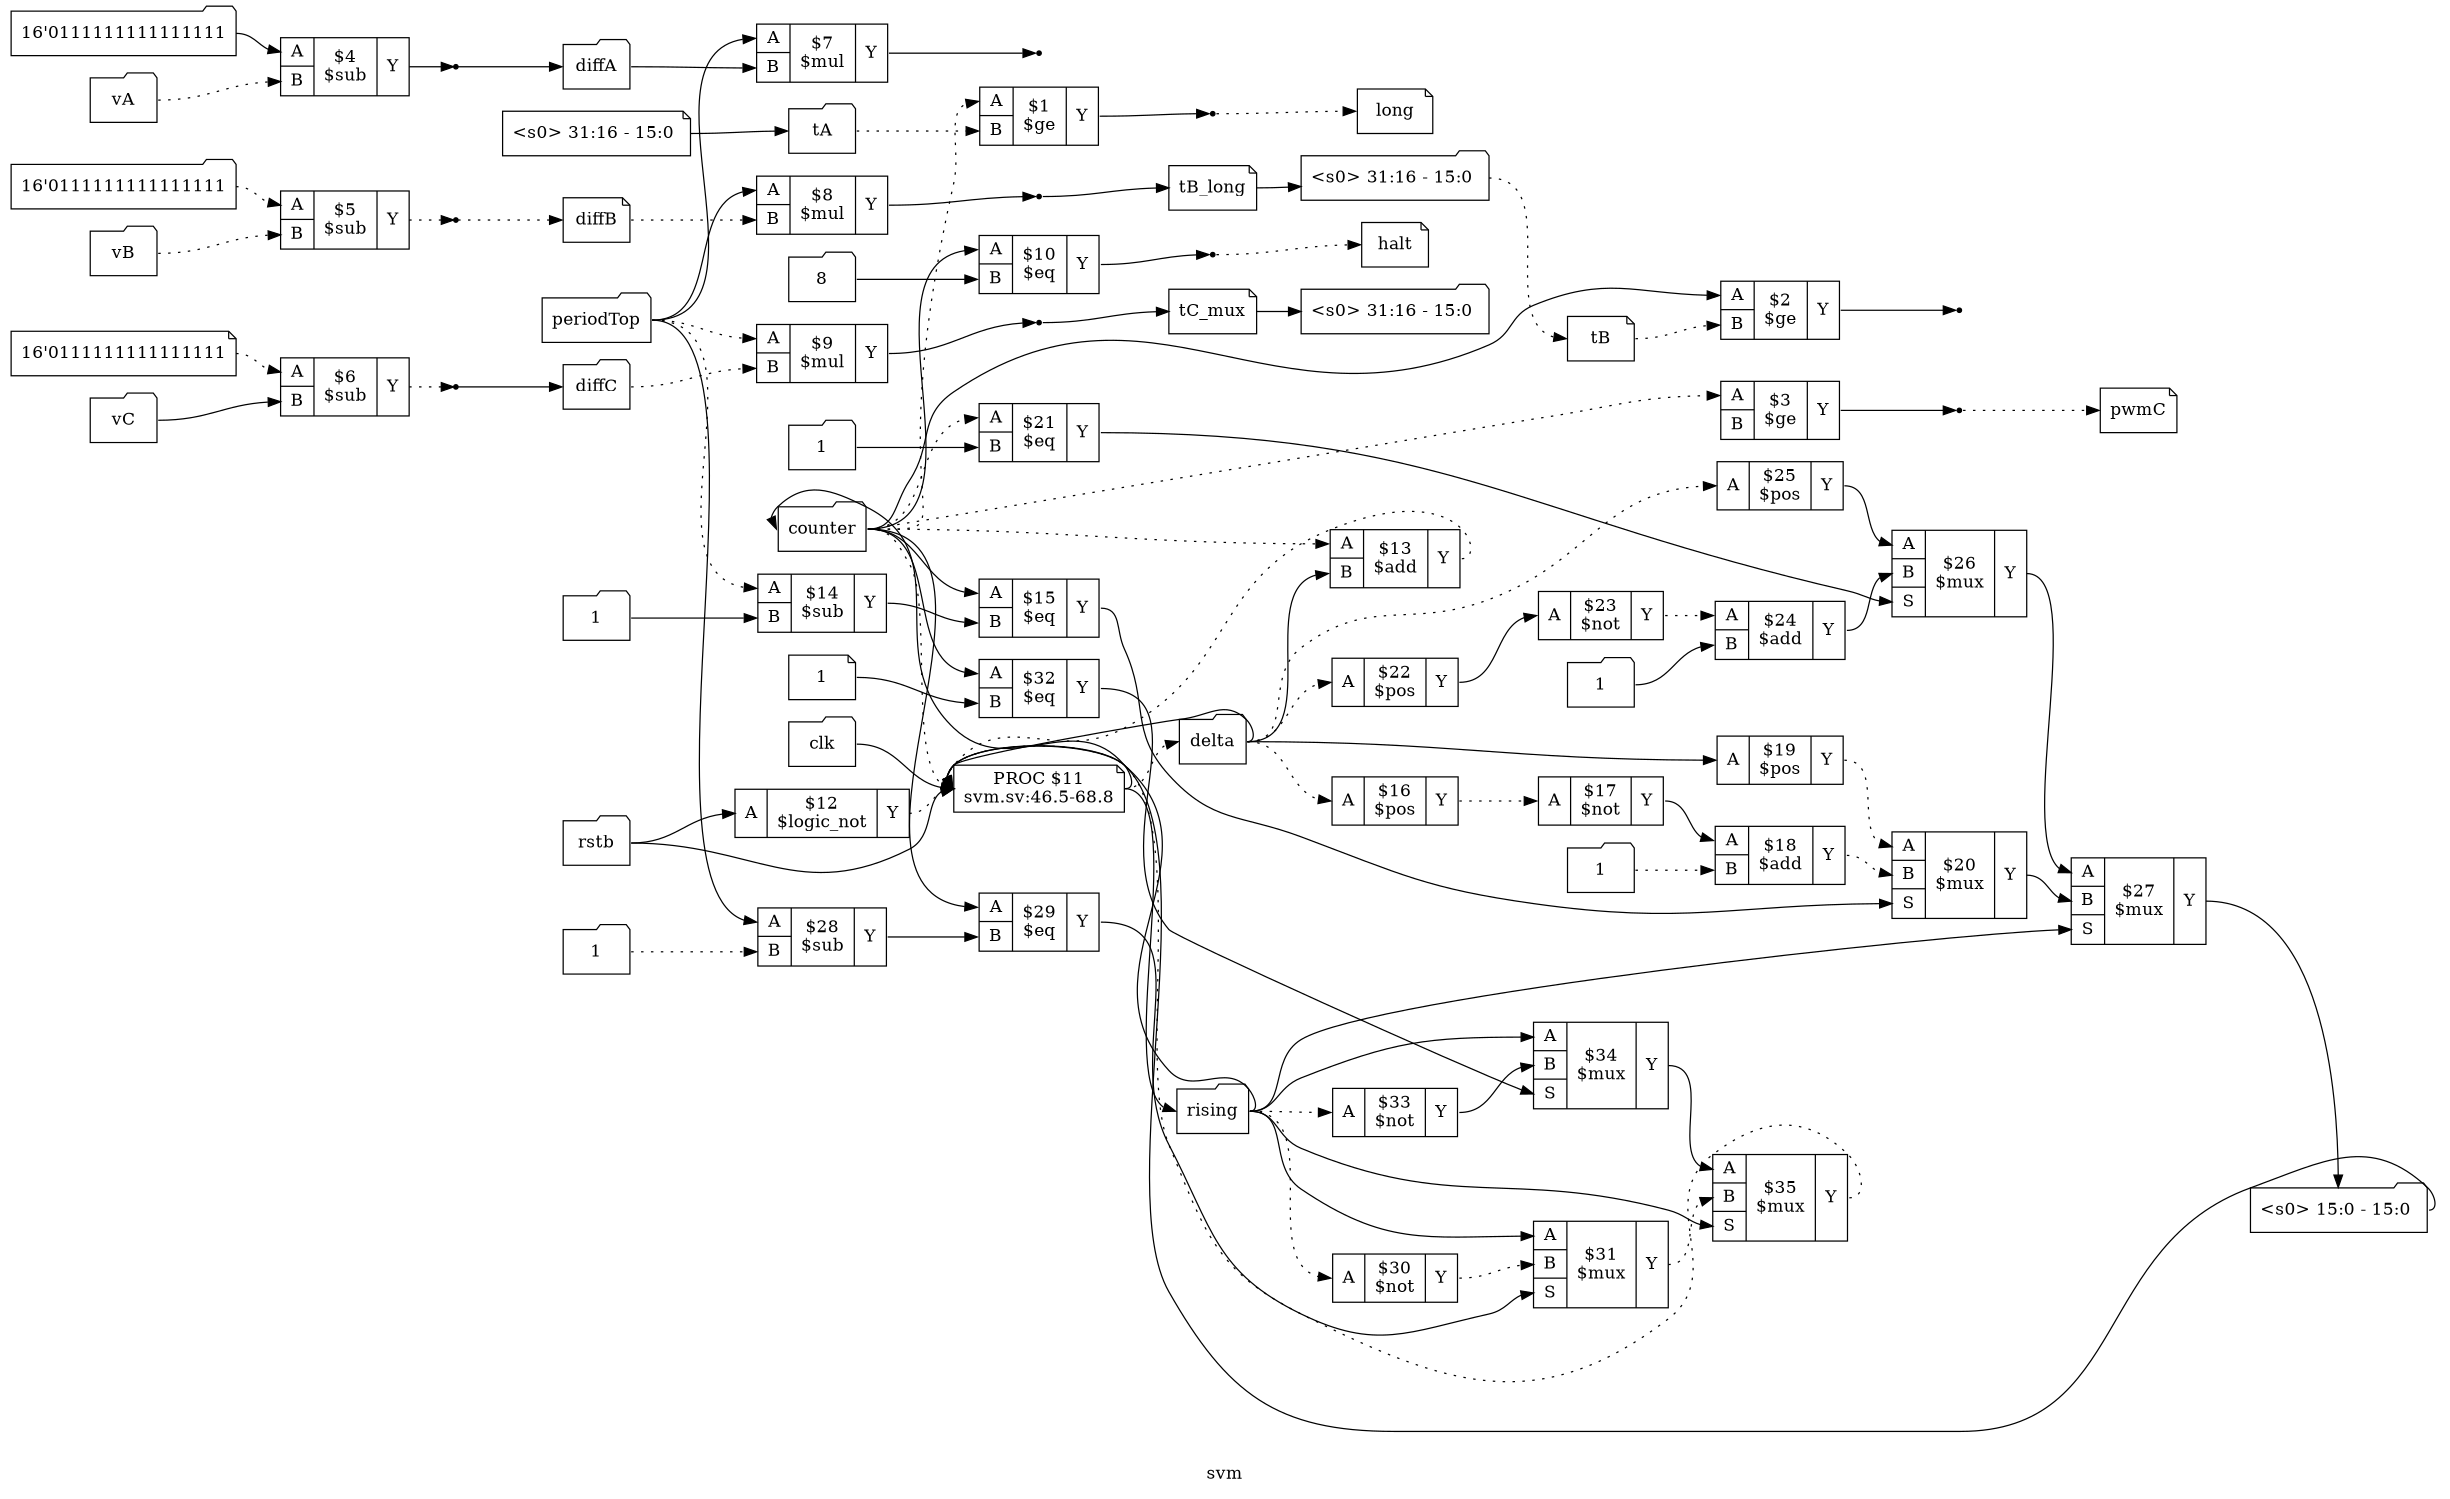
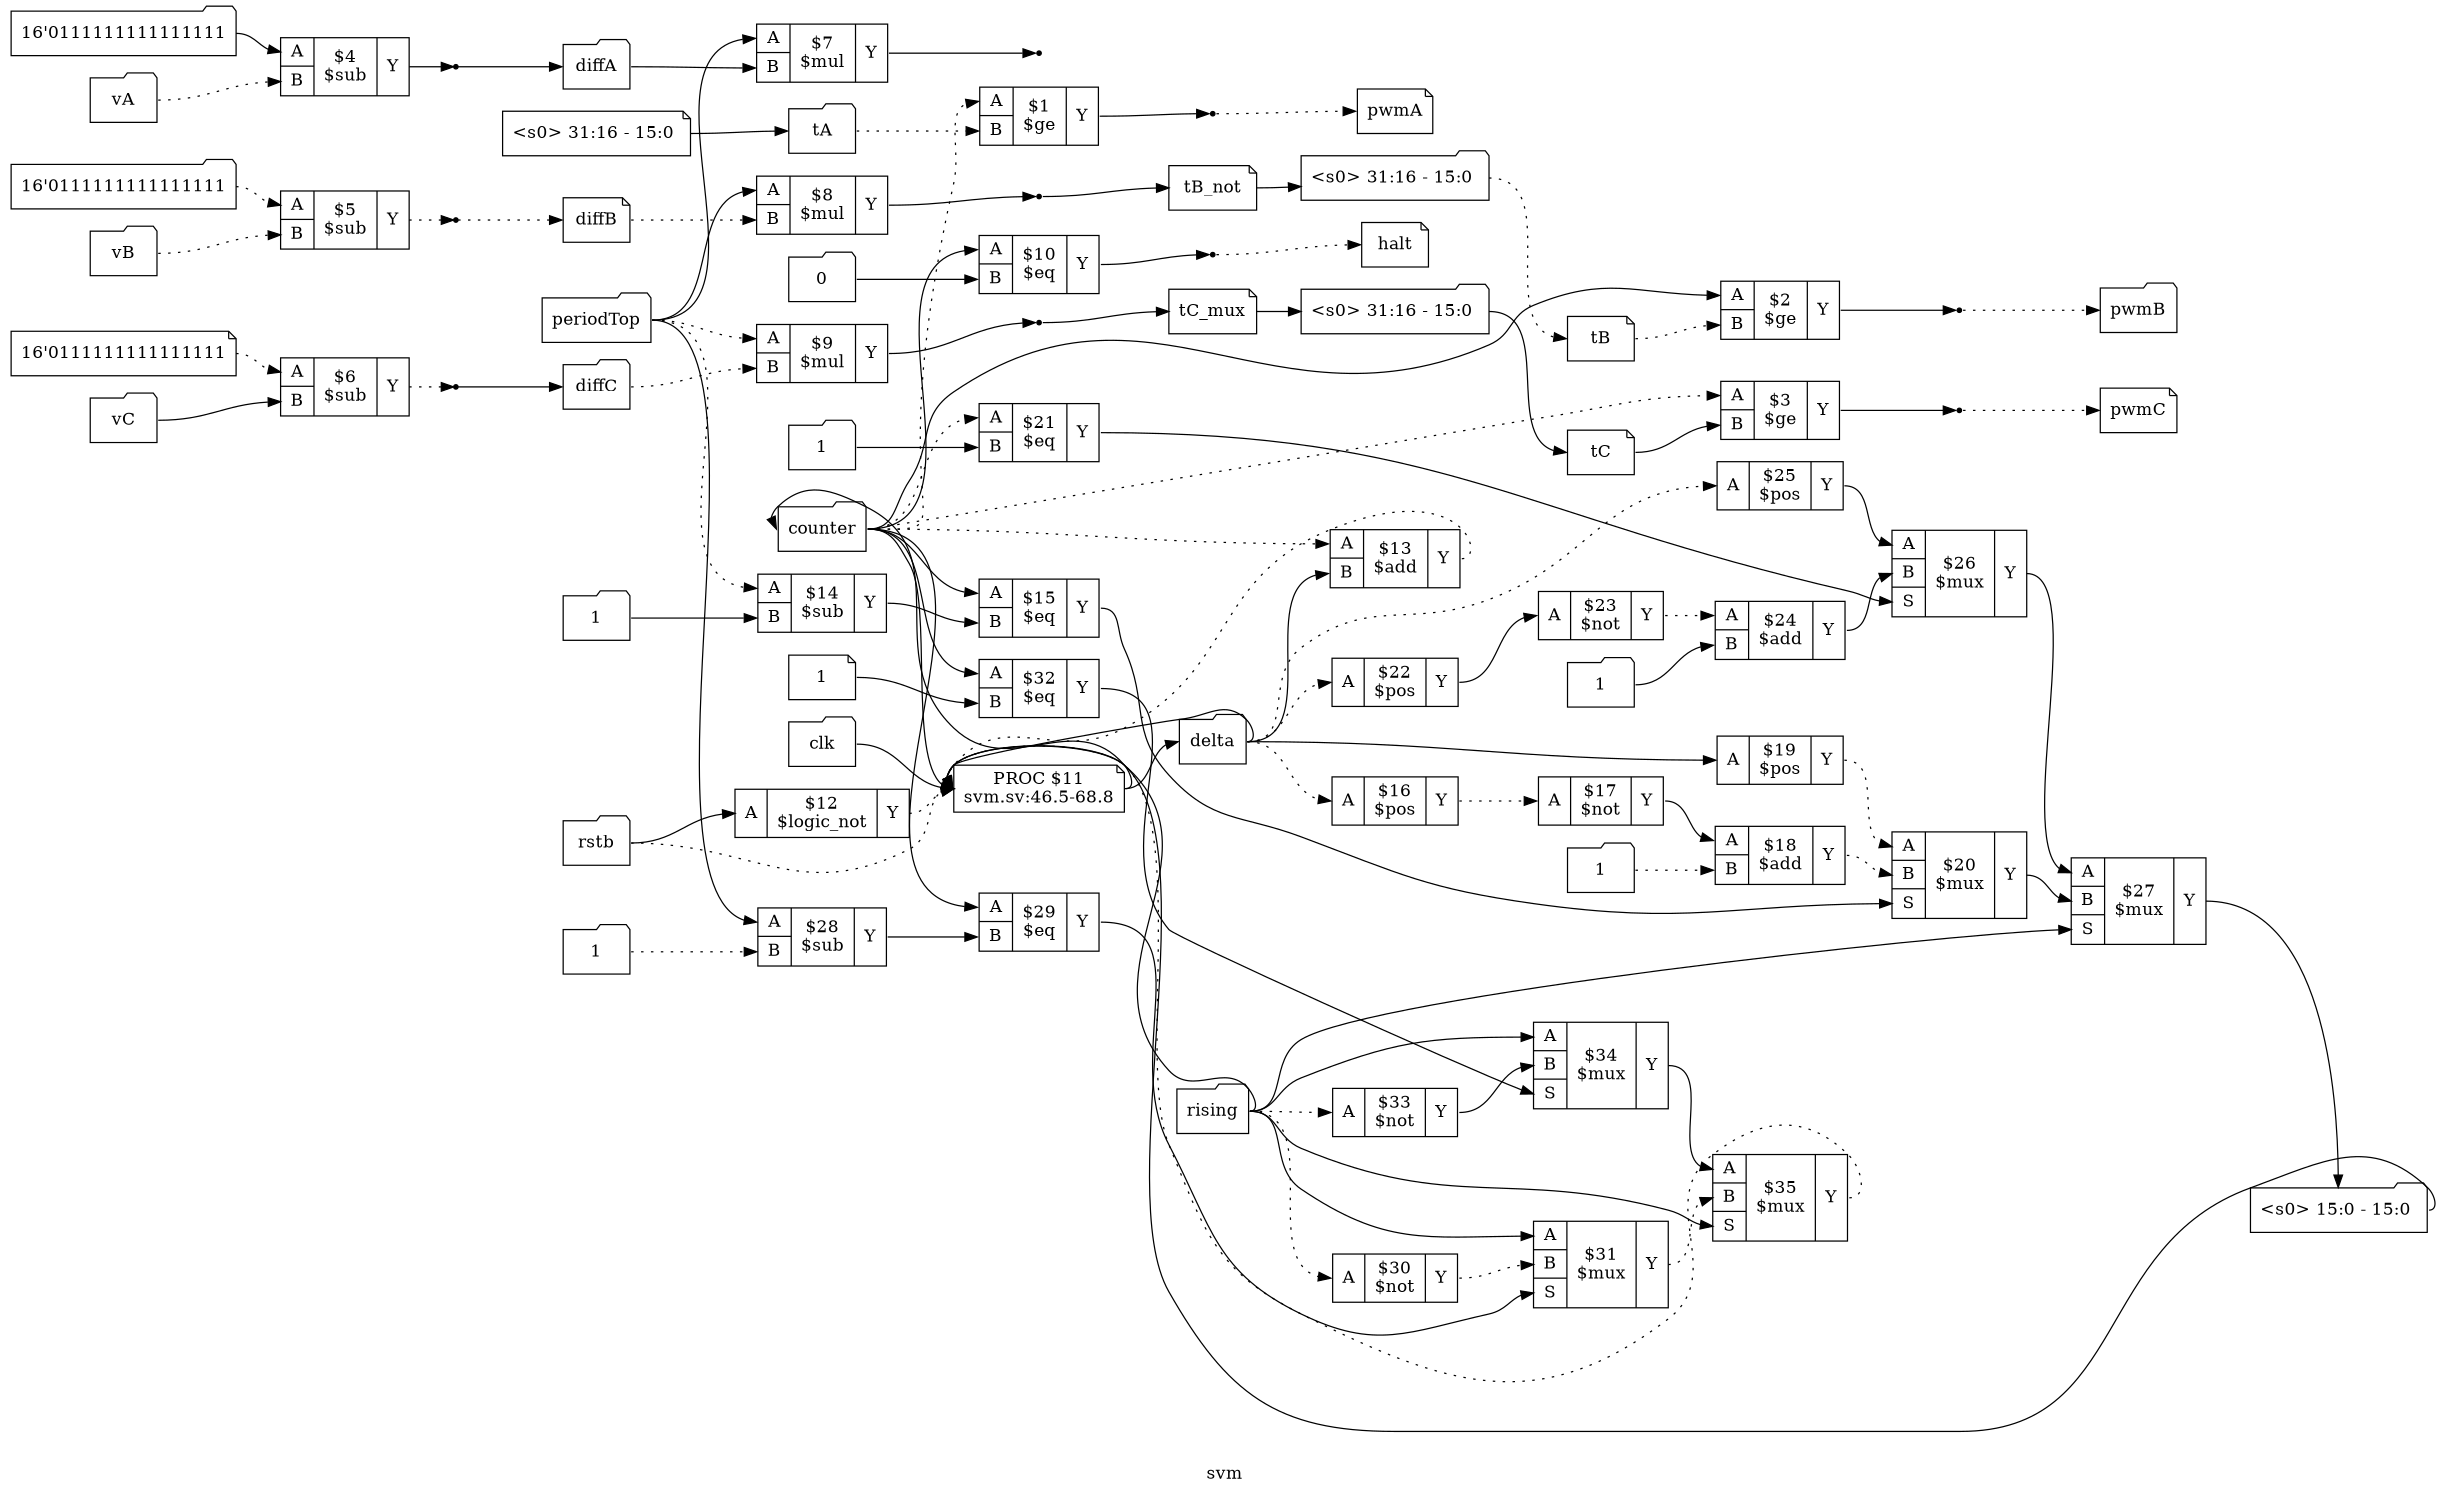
node "long": label "long" -> "pwmA"
node "tB_long": label "tB_long" -> "tB_not"
node "8": label "8" -> "0"
node "pwmB": added
node "tC": added
edge "counter" -> "PROC $11 svm.sv:46.5-68.8": style dotted -> solid
edge "PROC $11 svm.sv:46.5-68.8" -> "delta": style dotted -> solid
edge "rstb" -> "PROC $11 svm.sv:46.5-68.8": style solid -> dotted
edge "PROC $11 svm.sv:46.5-68.8" -> "rising": removed
